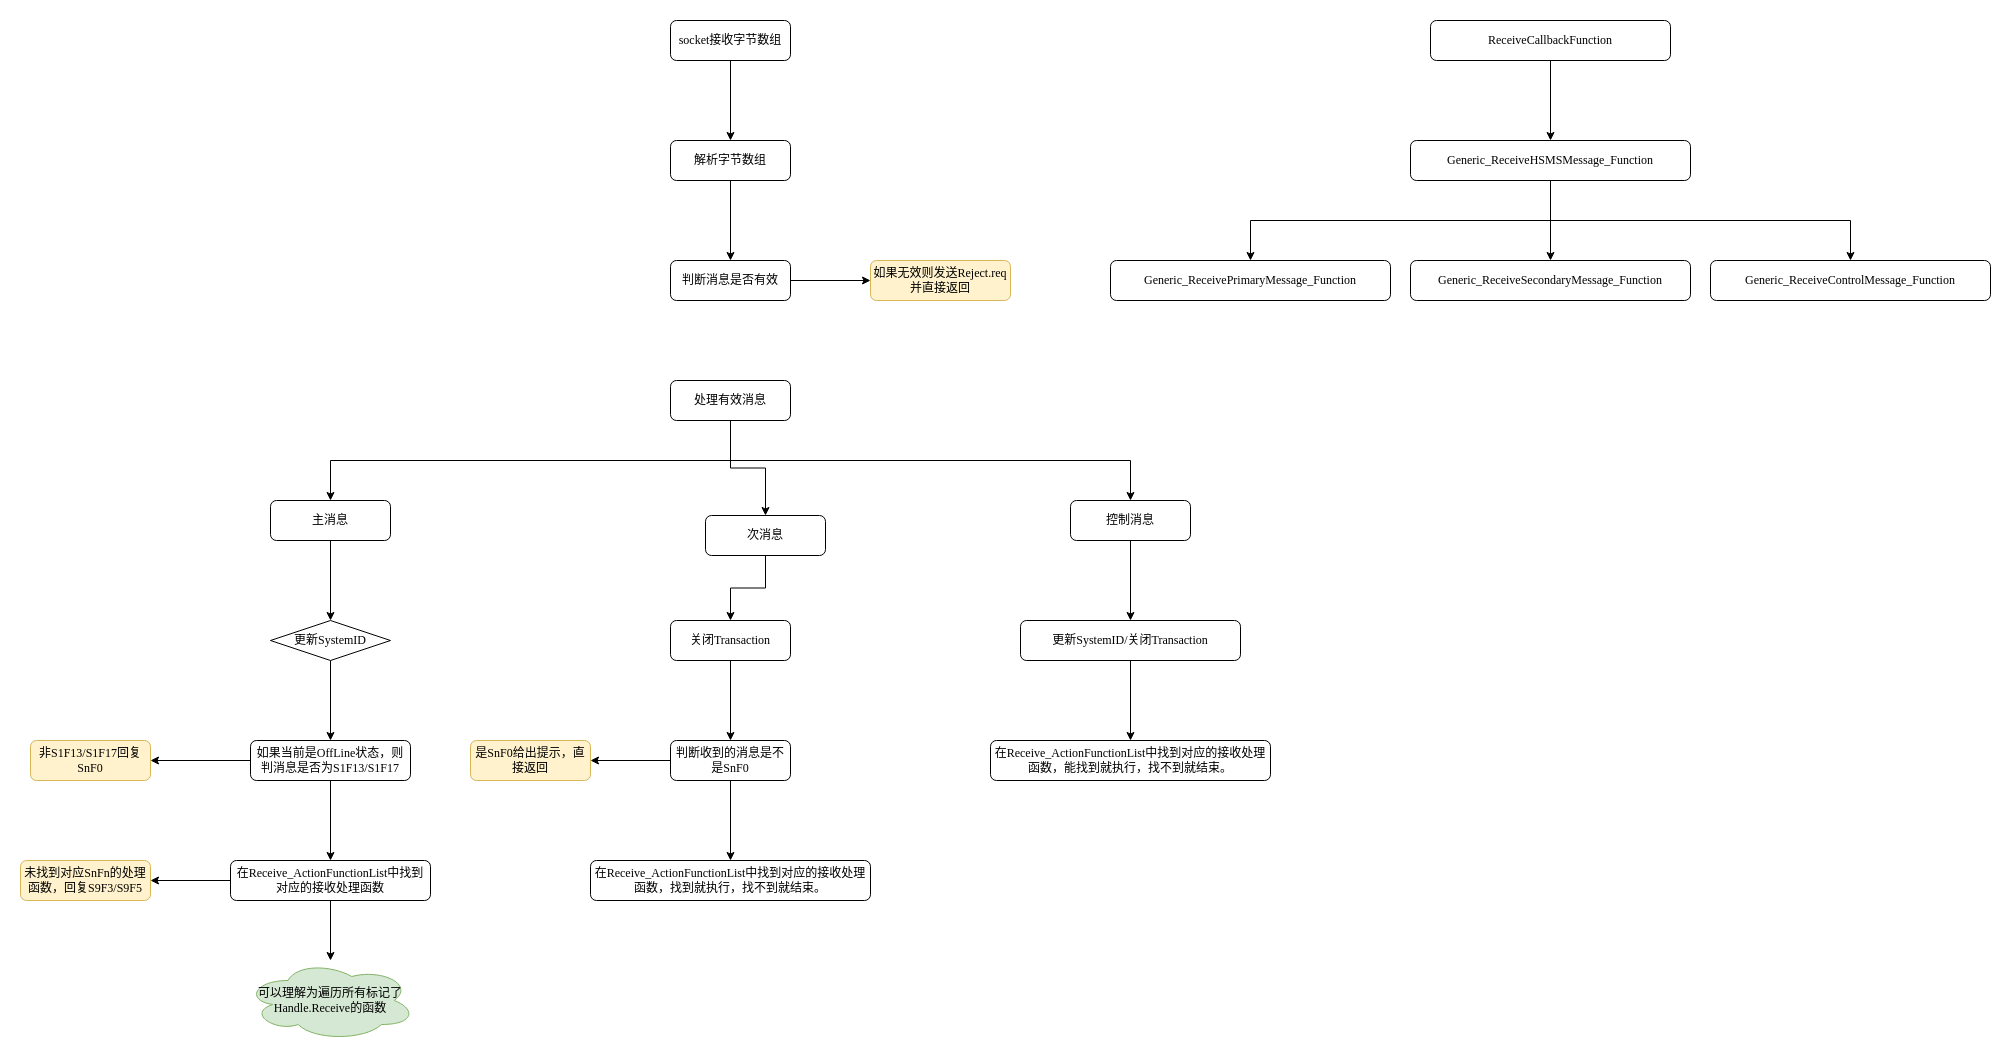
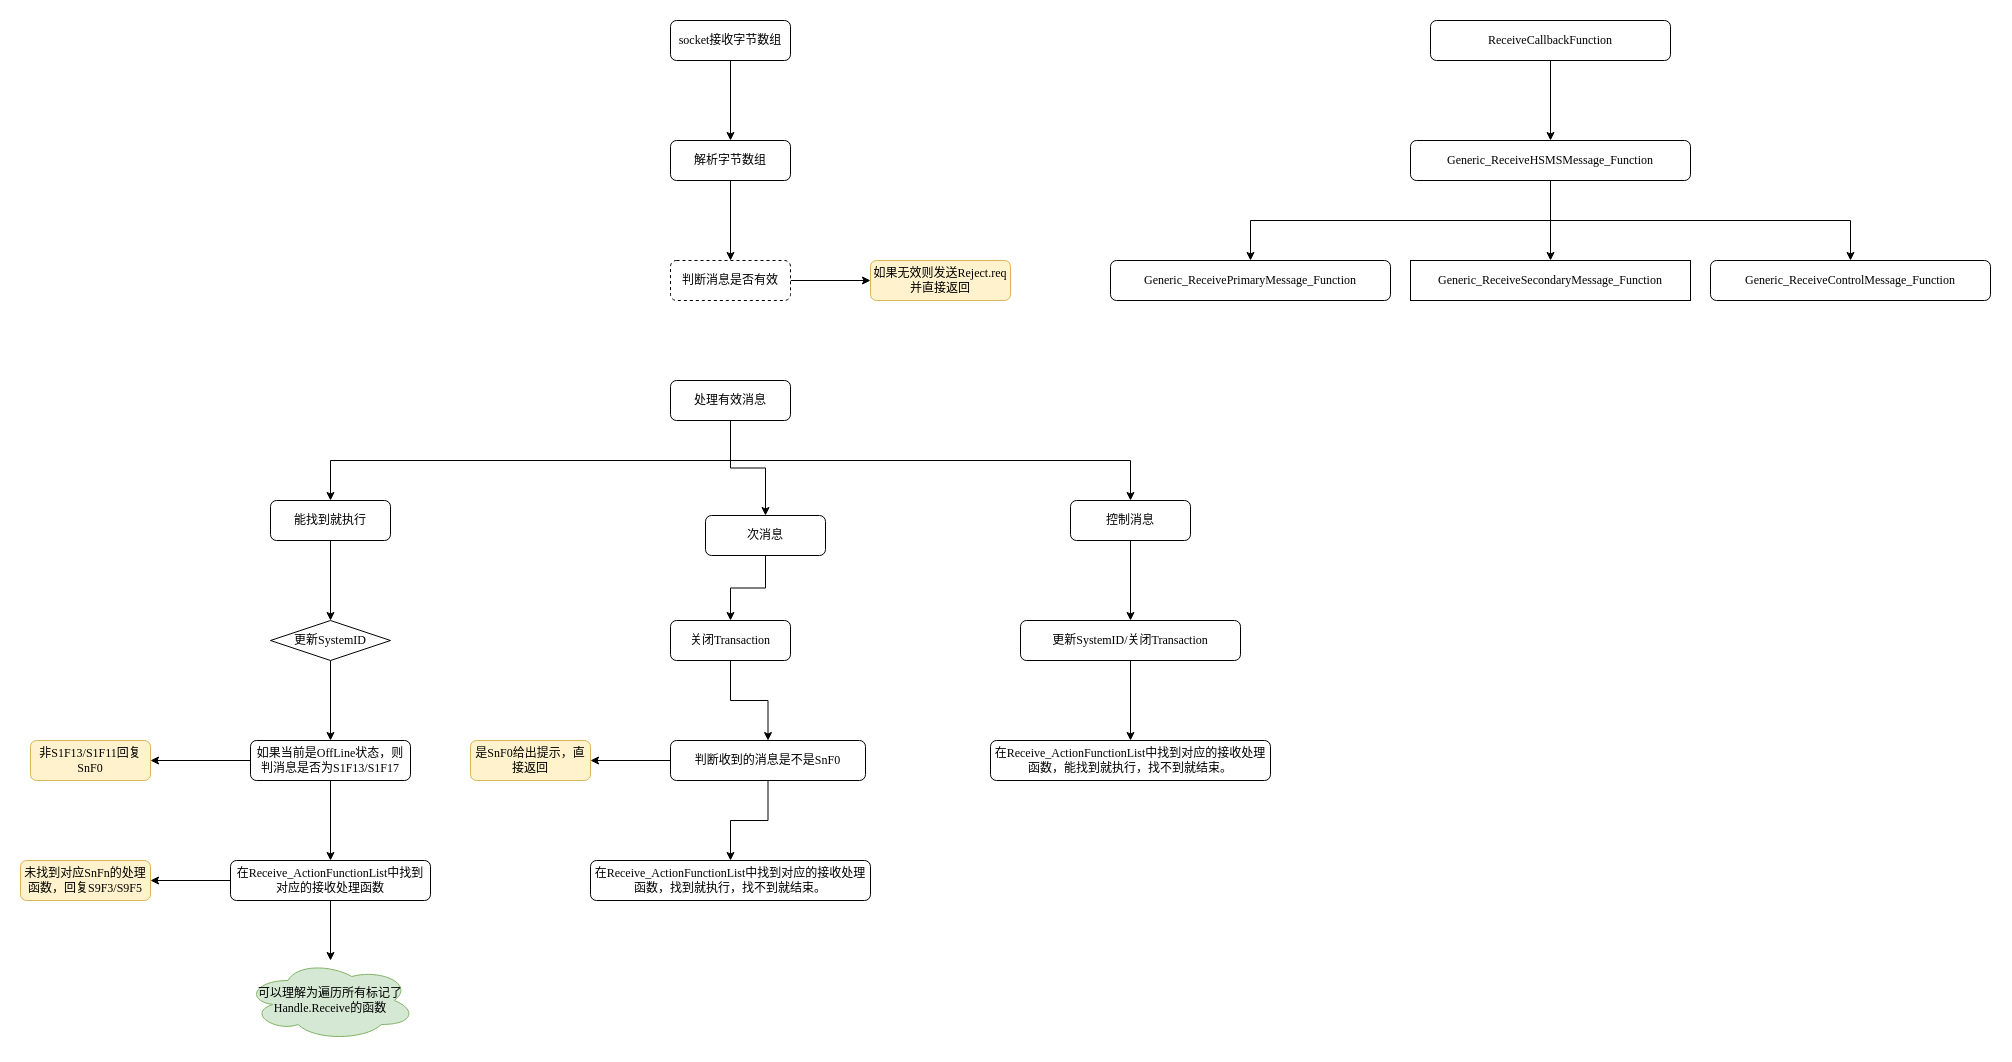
node "判断消息是否有效": style solid -> dashed
node "Generic_ReceiveSecondaryMessage_Function": shape rounded rectangle -> rectangle
node "主消息": label "主消息" -> "能找到就执行"
node "非S1F13/S1F17回复SnF0": label "非S1F13/S1F17回复SnF0" -> "非S1F13/S1F11回复SnF0"
node "判断收到的消息是不是SnF0": size 120x40 -> 195x40
